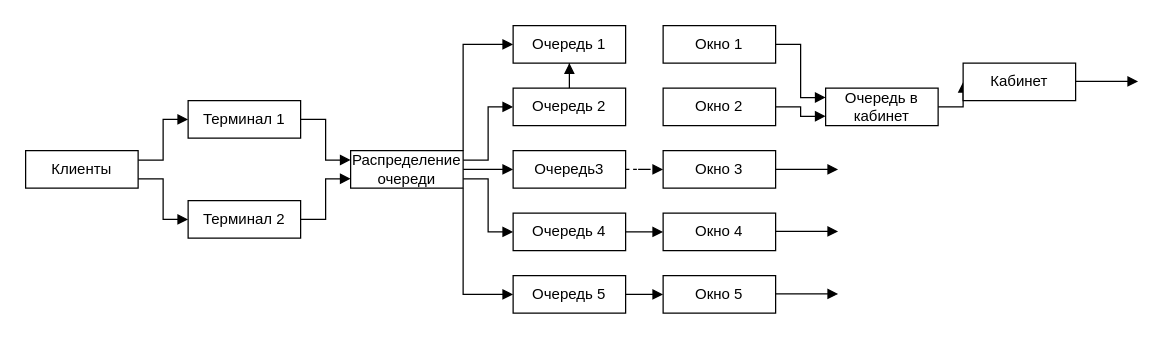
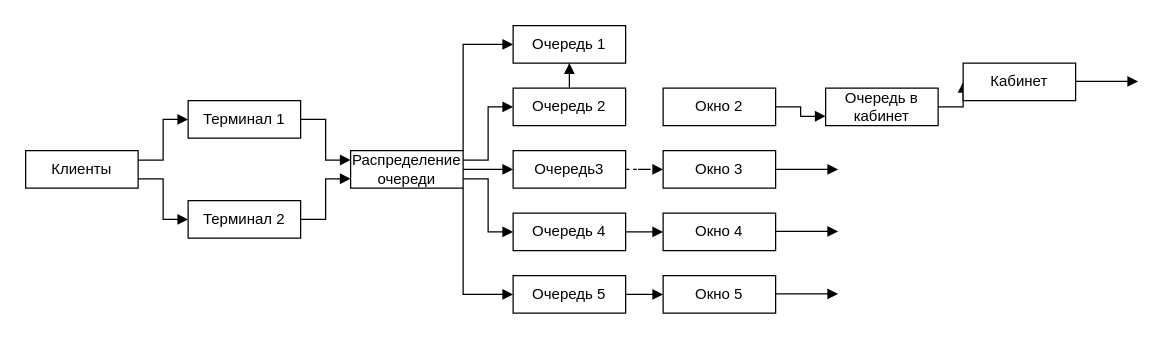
node "Окно 1": removed
edge "Окно 1" -> "Очередь в кабинет": removed
